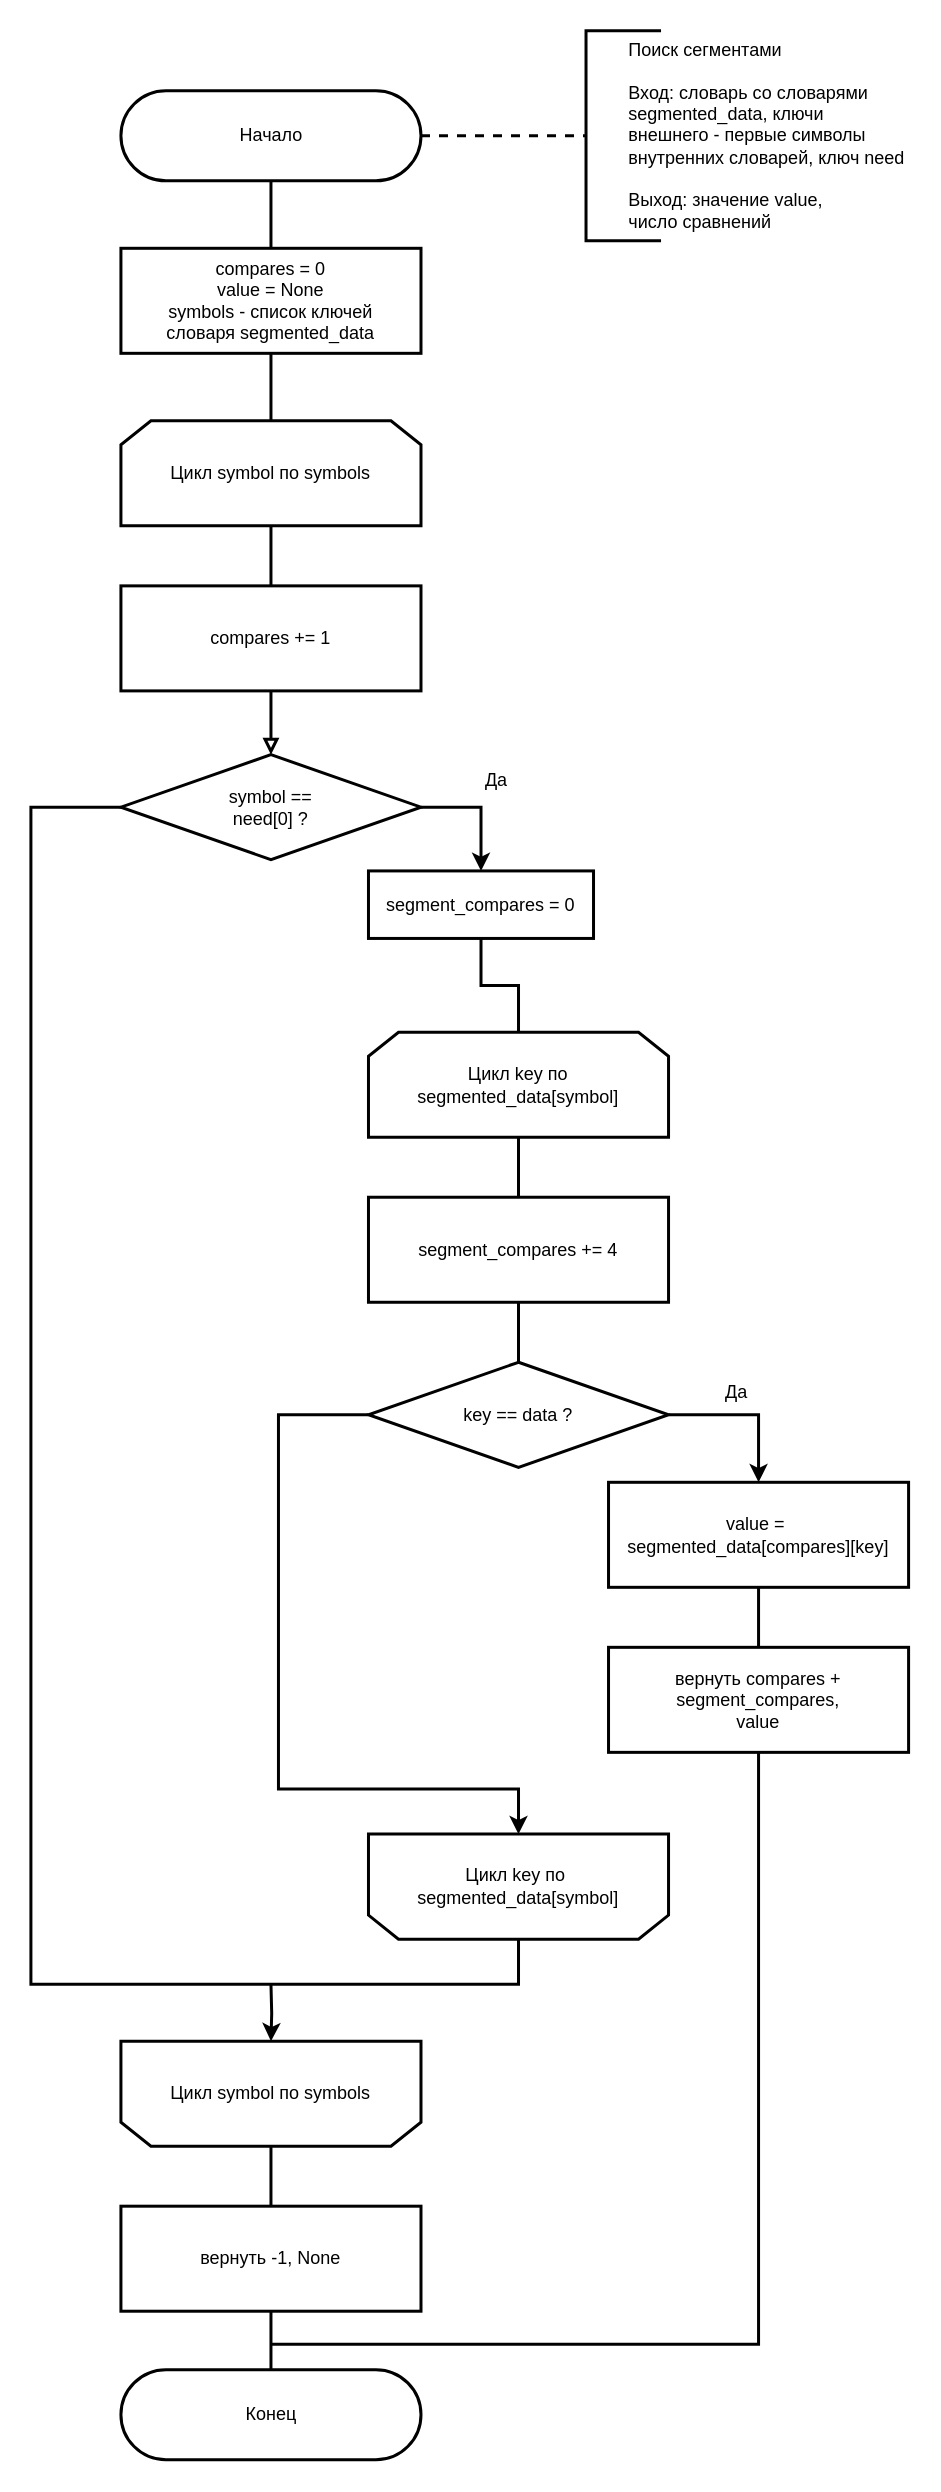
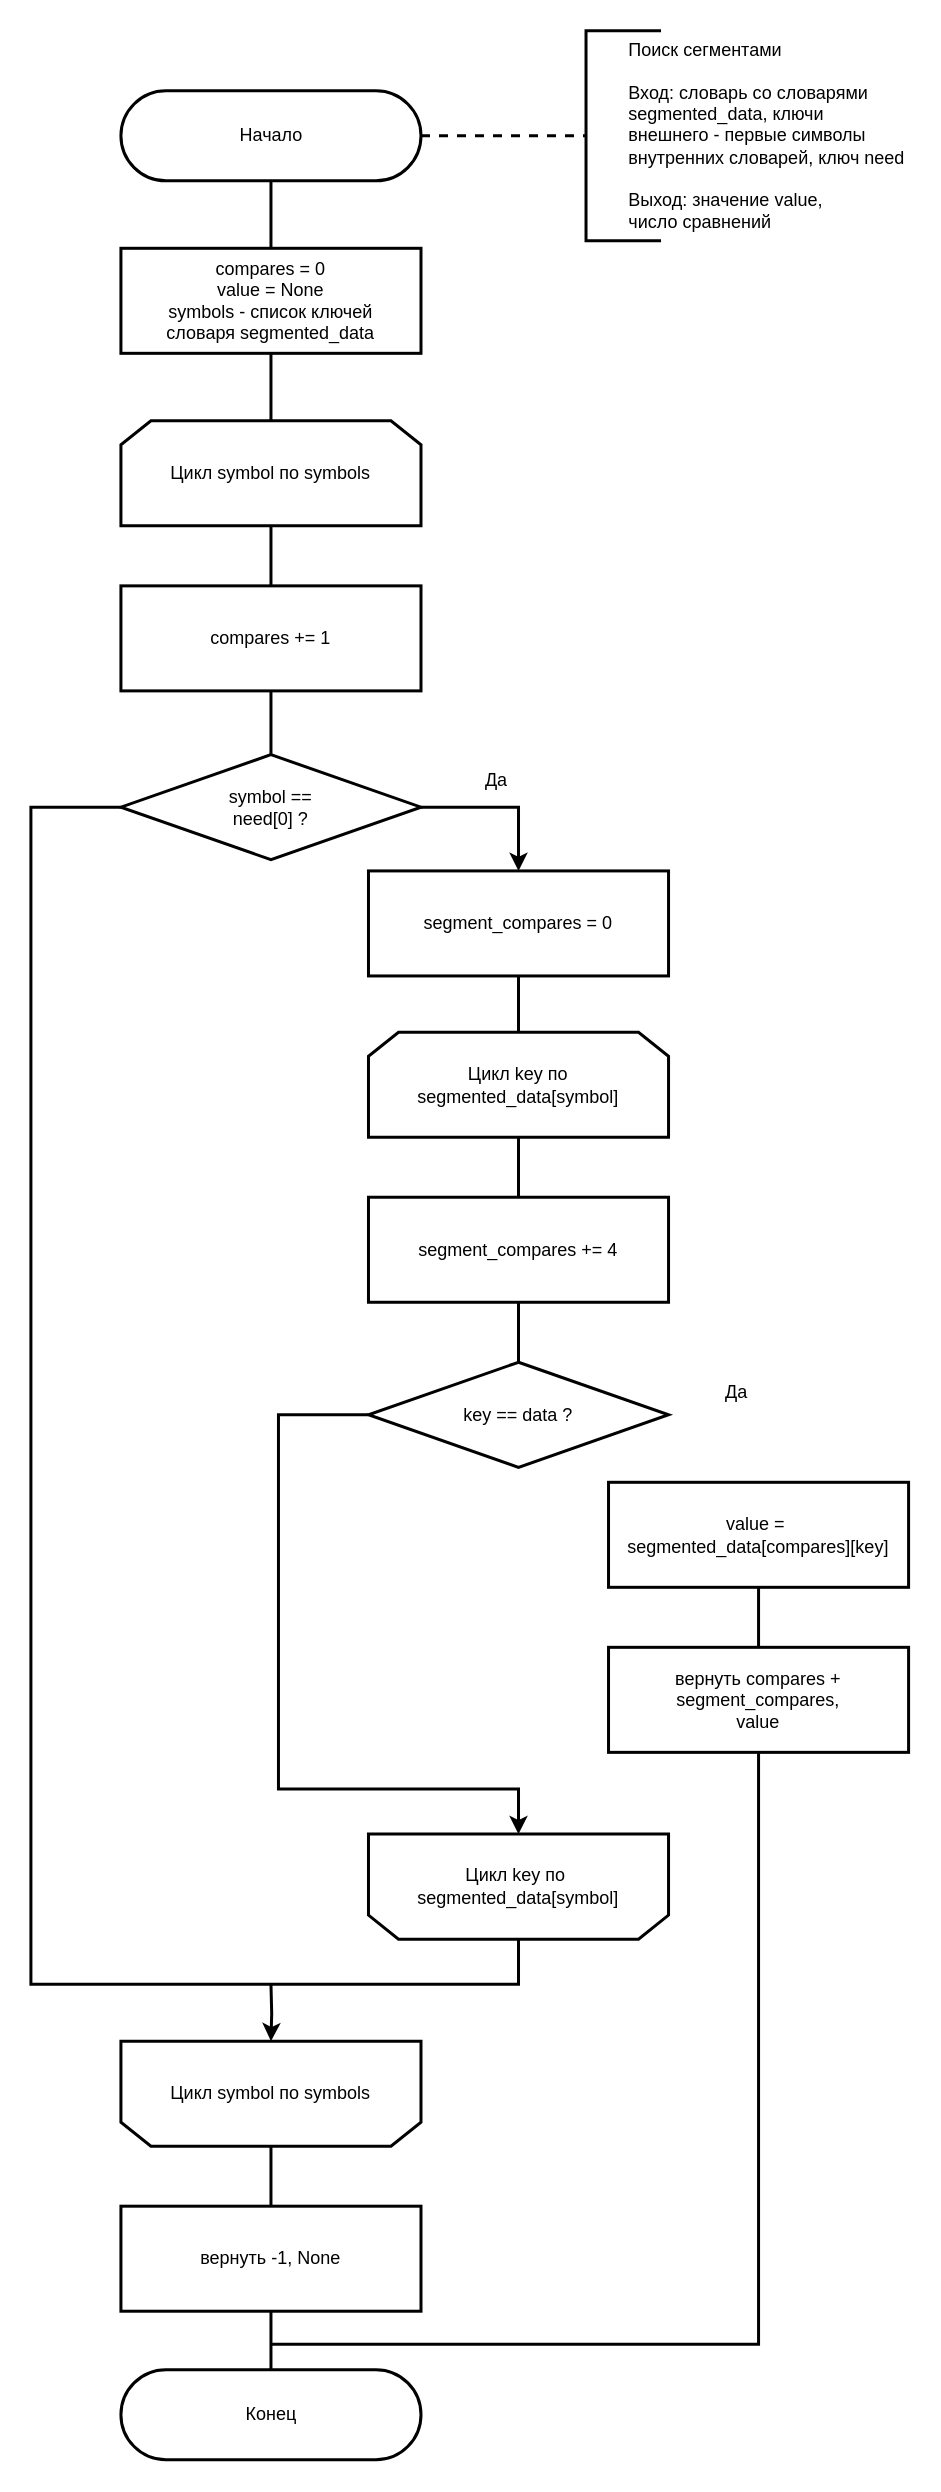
edge "compares += 1" -> "symbol == need[0] ?": arrowhead block -> none
node "segment_compares = 0": size 225x68 -> 300x105
edge "key == data ?" -> "value = segmented_data[compares][key]": removed
